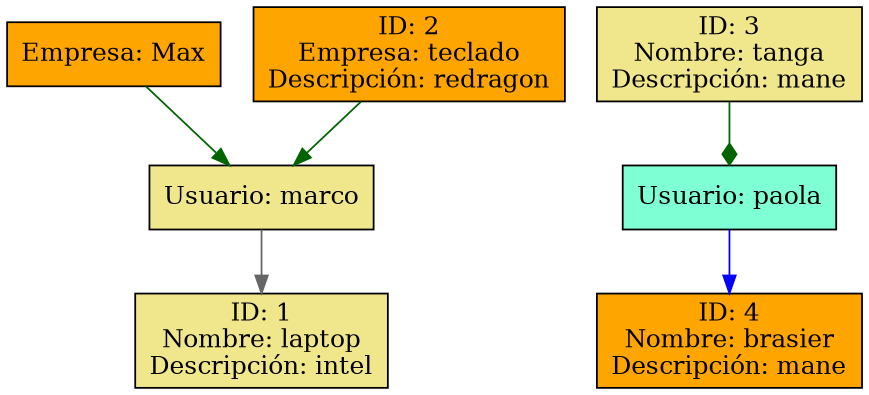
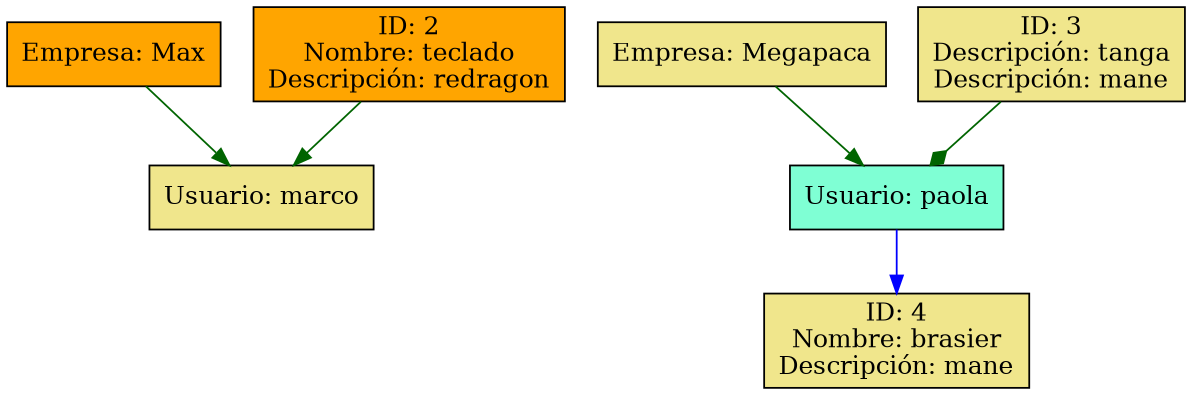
node "ID: 2 Empresa: teclado Descripción: redragon": label "ID: 2 Empresa: teclado Descripción: redragon" -> "ID: 2 Nombre: teclado Descripción: redragon"
node "ID: 3 Nombre: tanga Descripción: mane": label "ID: 3 Nombre: tanga Descripción: mane" -> "ID: 3 Descripción: tanga Descripción: mane"
node "Empresa: Megapaca": added
node "ID: 1 Nombre: laptop Descripción: intel": removed
node "ID: 4 Nombre: brasier Descripción: mane": fillcolor orange -> khaki
